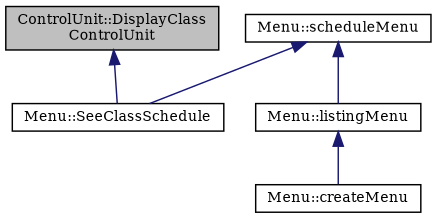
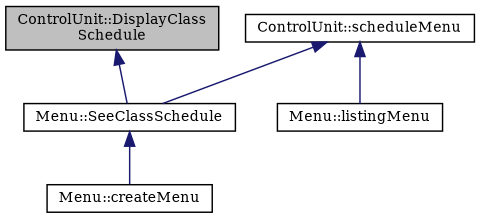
node "ControlUnit::DisplayClass ControlUnit": label "ControlUnit::DisplayClass ControlUnit" -> "ControlUnit::DisplayClass Schedule"
node "Menu::scheduleMenu": label "Menu::scheduleMenu" -> "ControlUnit::scheduleMenu"
edge "Menu::createMenu" -> "Menu::listingMenu": now "Menu::createMenu" -> "Menu::SeeClassSchedule"
